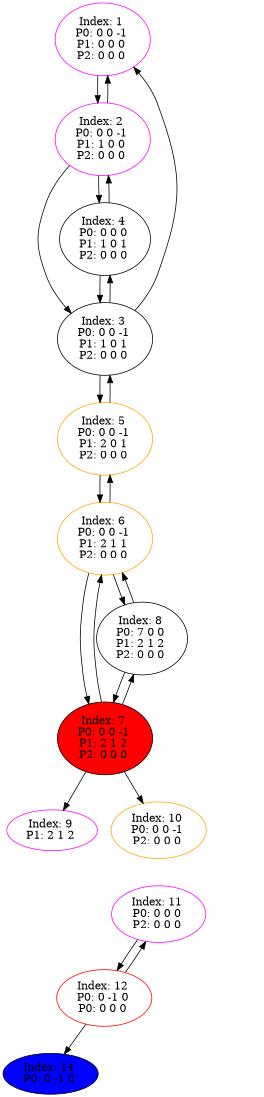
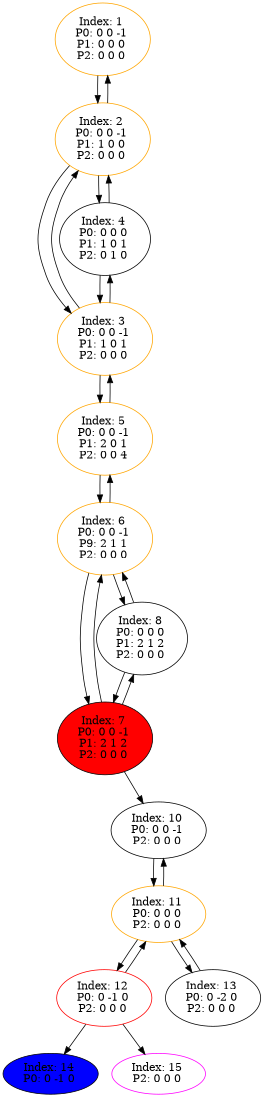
node "Index: 1 P0: 0 0 -1 P1: 0 0 0 P2: 0 0 0": color fuchsia -> orange
node "Index: 2 P0: 0 0 -1 P1: 1 0 0 P2: 0 0 0": color fuchsia -> orange
edge "Index: 3 P0: 0 0 -1 P1: 1 0 1 P2: 0 0 0" -> "Index: 1 P0: 0 0 -1 P1: 0 0 0 P2: 0 0 0": now "Index: 3 P0: 0 0 -1 P1: 1 0 1 P2: 0 0 0" -> "Index: 2 P0: 0 0 -1 P1: 1 0 0 P2: 0 0 0"
node "Index: 4 P0: 0 0 0 P1: 1 0 1 P2: 0 0 0": label "Index: 4 P0: 0 0 0 P1: 1 0 1 P2: 0 0 0" -> "Index: 4 P0: 0 0 0 P1: 1 0 1 P2: 0 1 0"
node "Index: 3 P0: 0 0 -1 P1: 1 0 1 P2: 0 0 0": color black -> orange
node "Index: 5 P0: 0 0 -1 P1: 2 0 1 P2: 0 0 0": label "Index: 5 P0: 0 0 -1 P1: 2 0 1 P2: 0 0 0" -> "Index: 5 P0: 0 0 -1 P1: 2 0 1 P2: 0 0 4"
node "Index: 6 P0: 0 0 -1 P1: 2 1 1 P2: 0 0 0": label "Index: 6 P0: 0 0 -1 P1: 2 1 1 P2: 0 0 0" -> "Index: 6 P0: 0 0 -1 P9: 2 1 1 P2: 0 0 0"
node "Index: 8 P0: 7 0 0 P1: 2 1 2 P2: 0 0 0": label "Index: 8 P0: 7 0 0 P1: 2 1 2 P2: 0 0 0" -> "Index: 8 P0: 0 0 0 P1: 2 1 2 P2: 0 0 0"
node "Index: 9 P1: 2 1 2": removed
node "Index: 10 P0: 0 0 -1 P2: 0 0 0": color orange -> black
edge "Index: 10 P0: 0 0 -1 P2: 0 0 0" -> "Index: 11 P0: 0 0 0 P2: 0 0 0": added
edge "Index: 11 P0: 0 0 0 P2: 0 0 0" -> "Index: 10 P0: 0 0 -1 P2: 0 0 0": added
node "Index: 11 P0: 0 0 0 P2: 0 0 0": color fuchsia -> orange
node "Index: 12 P0: 0 -1 0 P0: 0 0 0": label "Index: 12 P0: 0 -1 0 P0: 0 0 0" -> "Index: 12 P0: 0 -1 0 P2: 0 0 0"
node "Index: 13 P0: 0 -2 0 P2: 0 0 0": added
node "Index: 15 P2: 0 0 0": added
